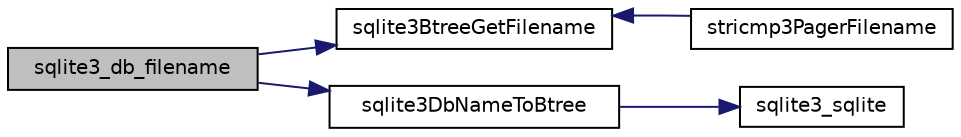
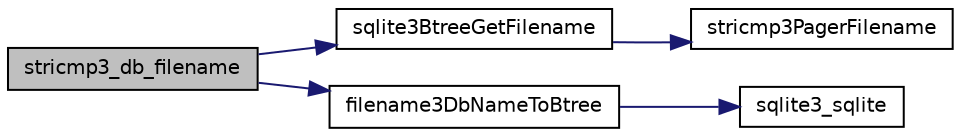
edge "stricmp3PagerFilename" -> "sqlite3BtreeGetFilename": reversed
node "sqlite3_db_filename": label "sqlite3_db_filename" -> "stricmp3_db_filename"
node "sqlite3DbNameToBtree": label "sqlite3DbNameToBtree" -> "filename3DbNameToBtree"
